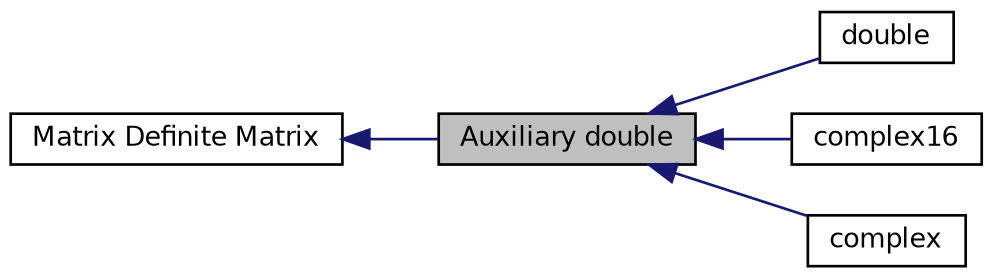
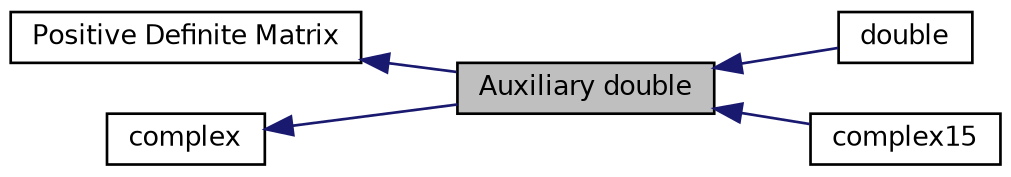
node "Matrix Definite Matrix": label "Matrix Definite Matrix" -> "Positive Definite Matrix"
node "complex16": label "complex16" -> "complex15"
edge "complex" -> "Auxiliary double": reversed
